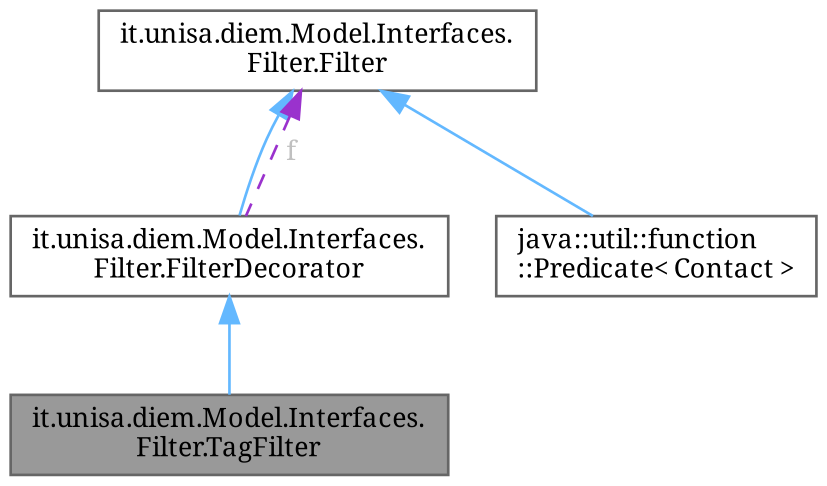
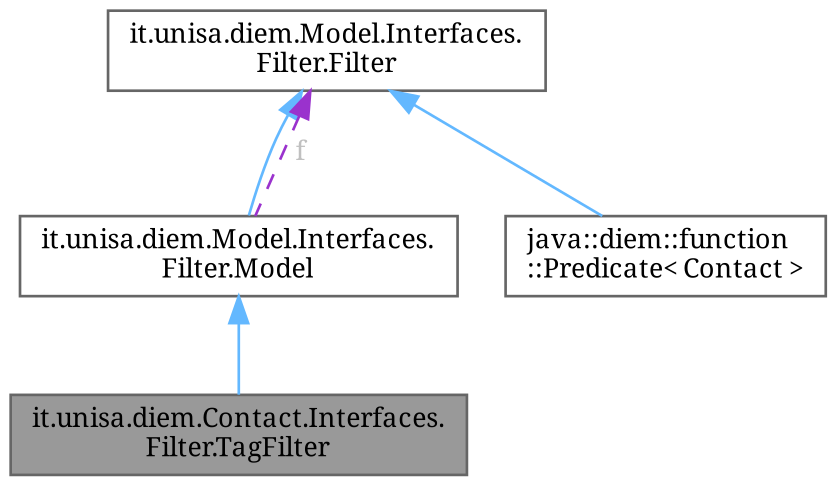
node "it.unisa.diem.Model.Interfaces. Filter.FilterDecorator": label "it.unisa.diem.Model.Interfaces. Filter.FilterDecorator" -> "it.unisa.diem.Model.Interfaces. Filter.Model"
node "java::util::function ::Predicate< Contact >": label "java::util::function ::Predicate< Contact >" -> "java::diem::function ::Predicate< Contact >"
node "it.unisa.diem.Model.Interfaces. Filter.TagFilter": label "it.unisa.diem.Model.Interfaces. Filter.TagFilter" -> "it.unisa.diem.Contact.Interfaces. Filter.TagFilter"
